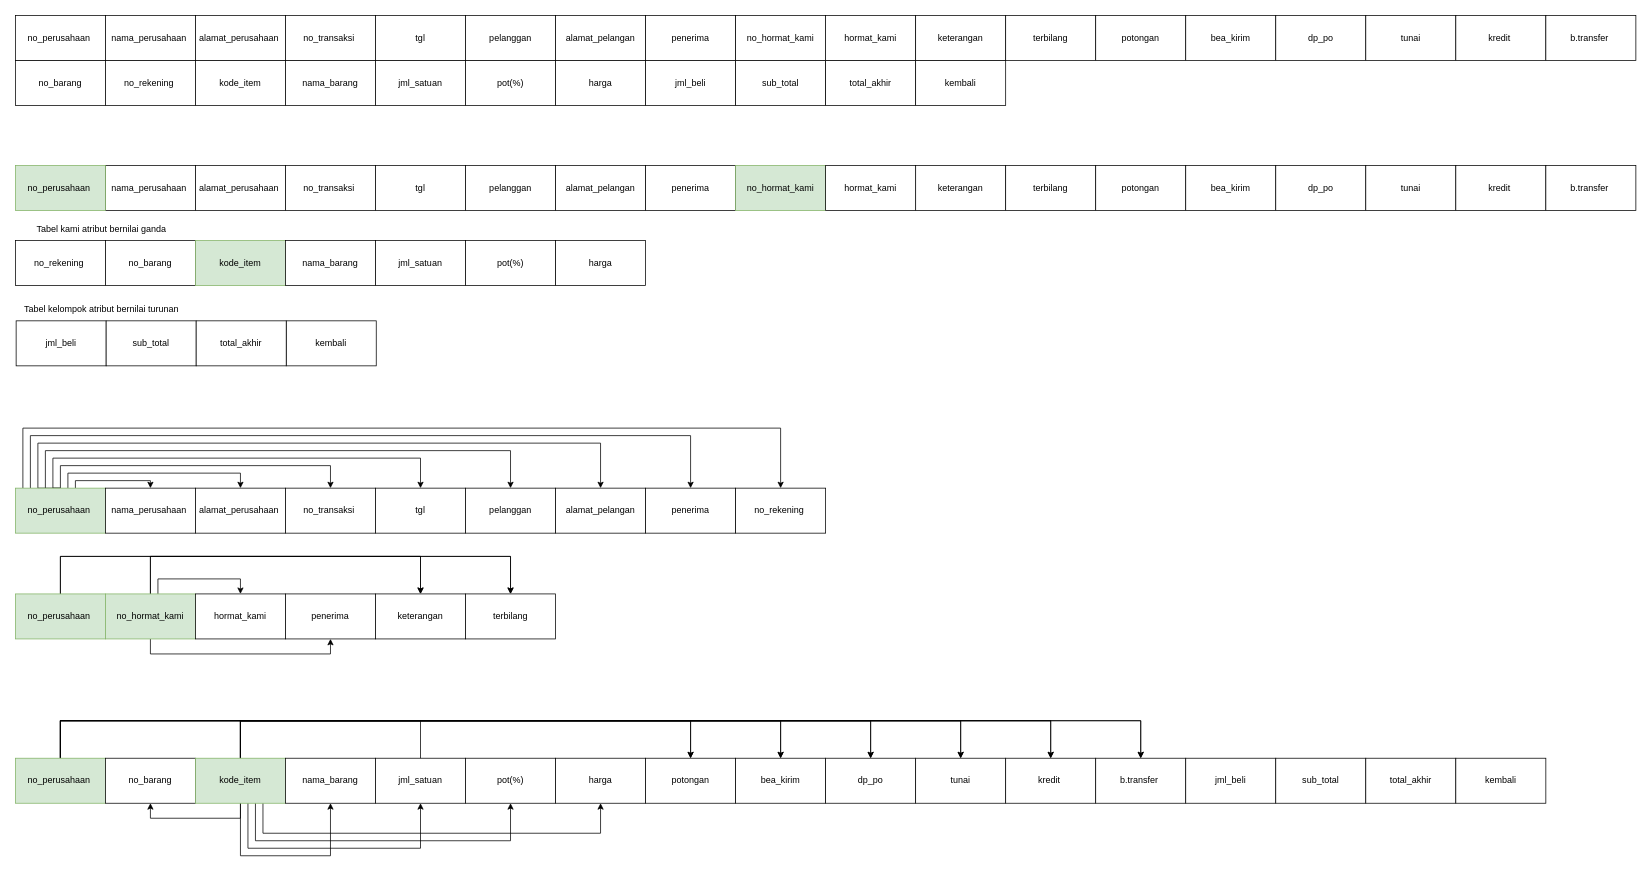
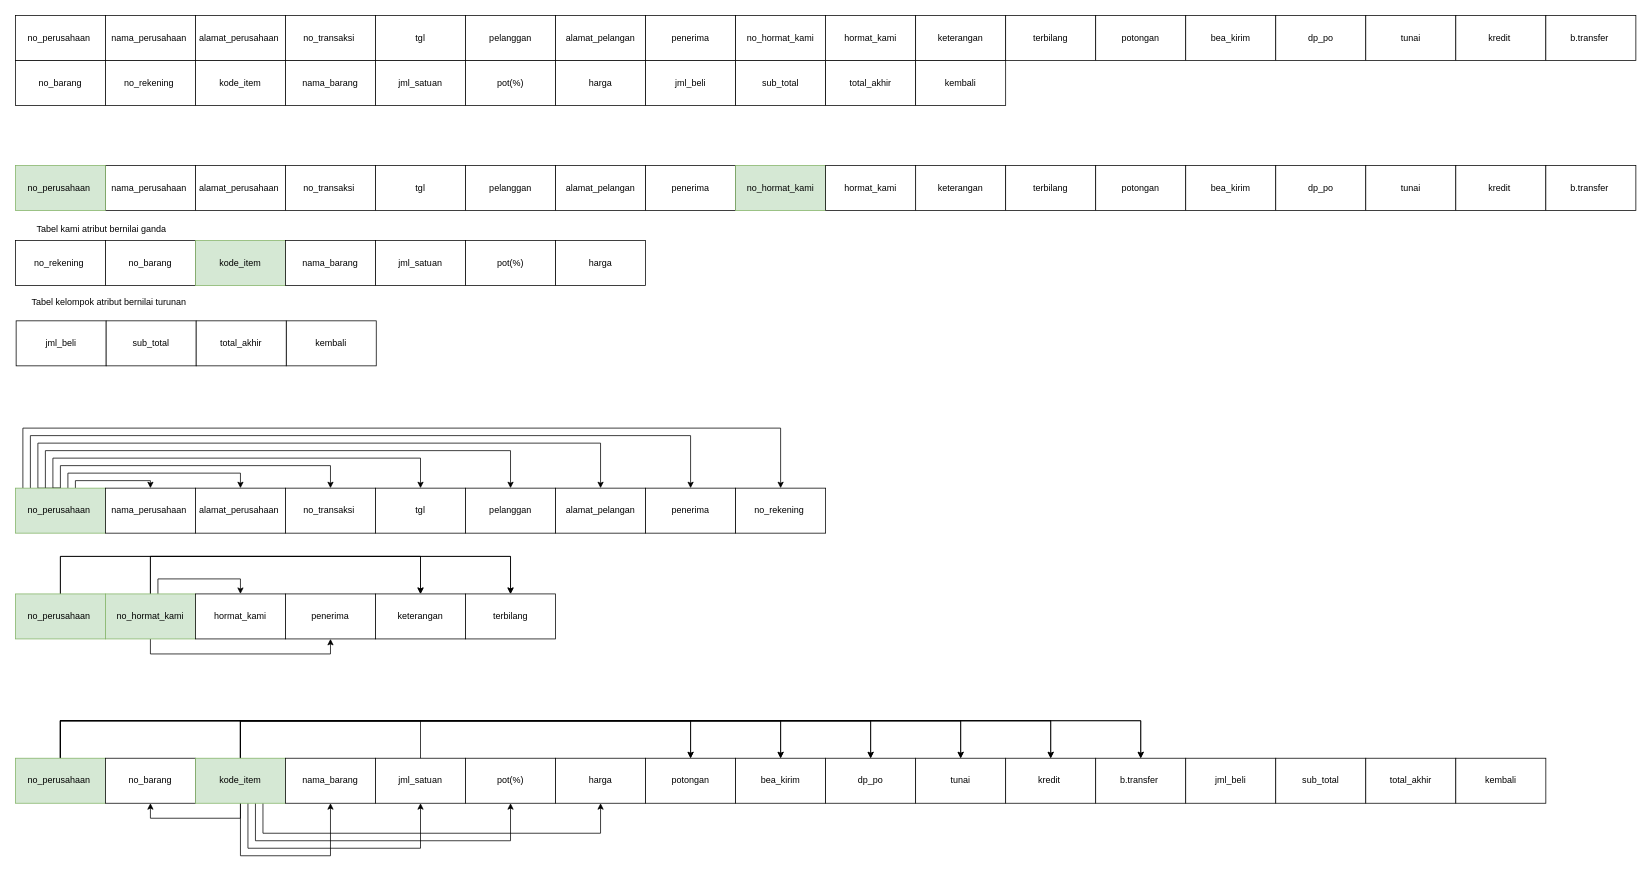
node "Tabel kelompok atribut bernilai turunan": moved (102, 309) -> (109, 302)
